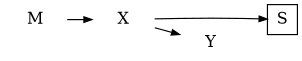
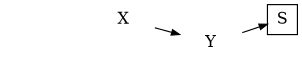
edge "X" -> "S": now "Y" -> "S"
node "M": removed
